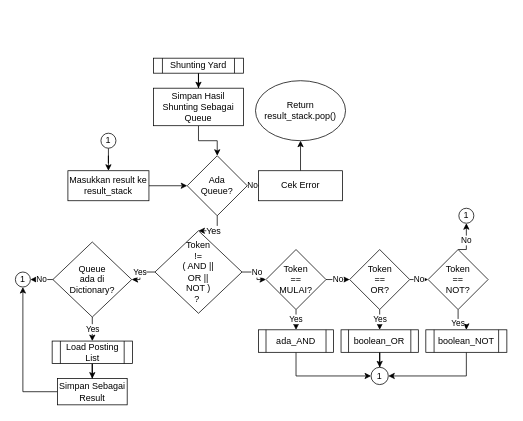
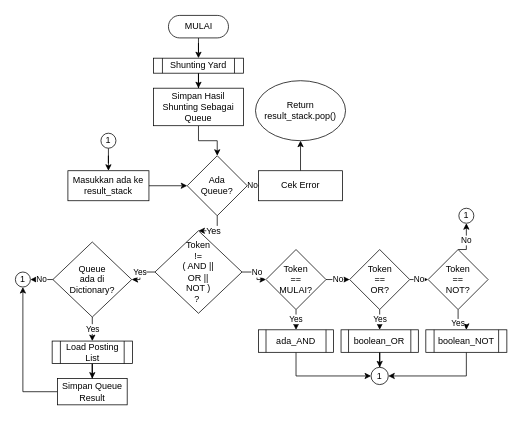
node "MULAI": added
edge "MULAI" -> "Shunting Yard": added
node "Masukkan result ke result_stack": label "Masukkan result ke result_stack" -> "Masukkan ada ke result_stack"
node "Simpan Sebagai Result": label "Simpan Sebagai Result" -> "Simpan Queue Result"
